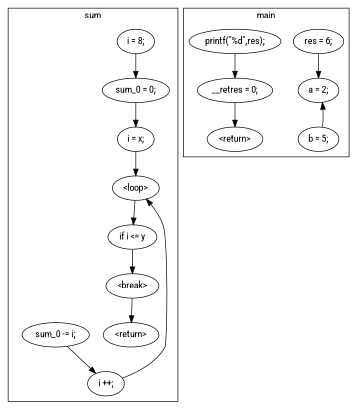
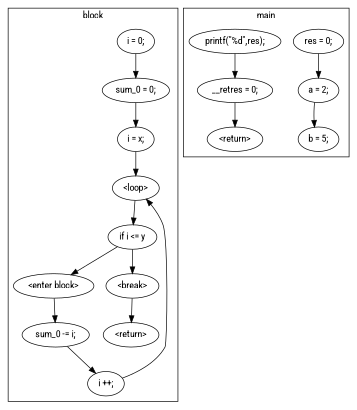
cluster "sum": label "sum" -> "block"
node "i = 8;": label "i = 8;" -> "i = 0;"
node "res = 6;": label "res = 6;" -> "res = 0;"
edge "b = 5;" -> "a = 2;": reversed
node "<enter block>": added
